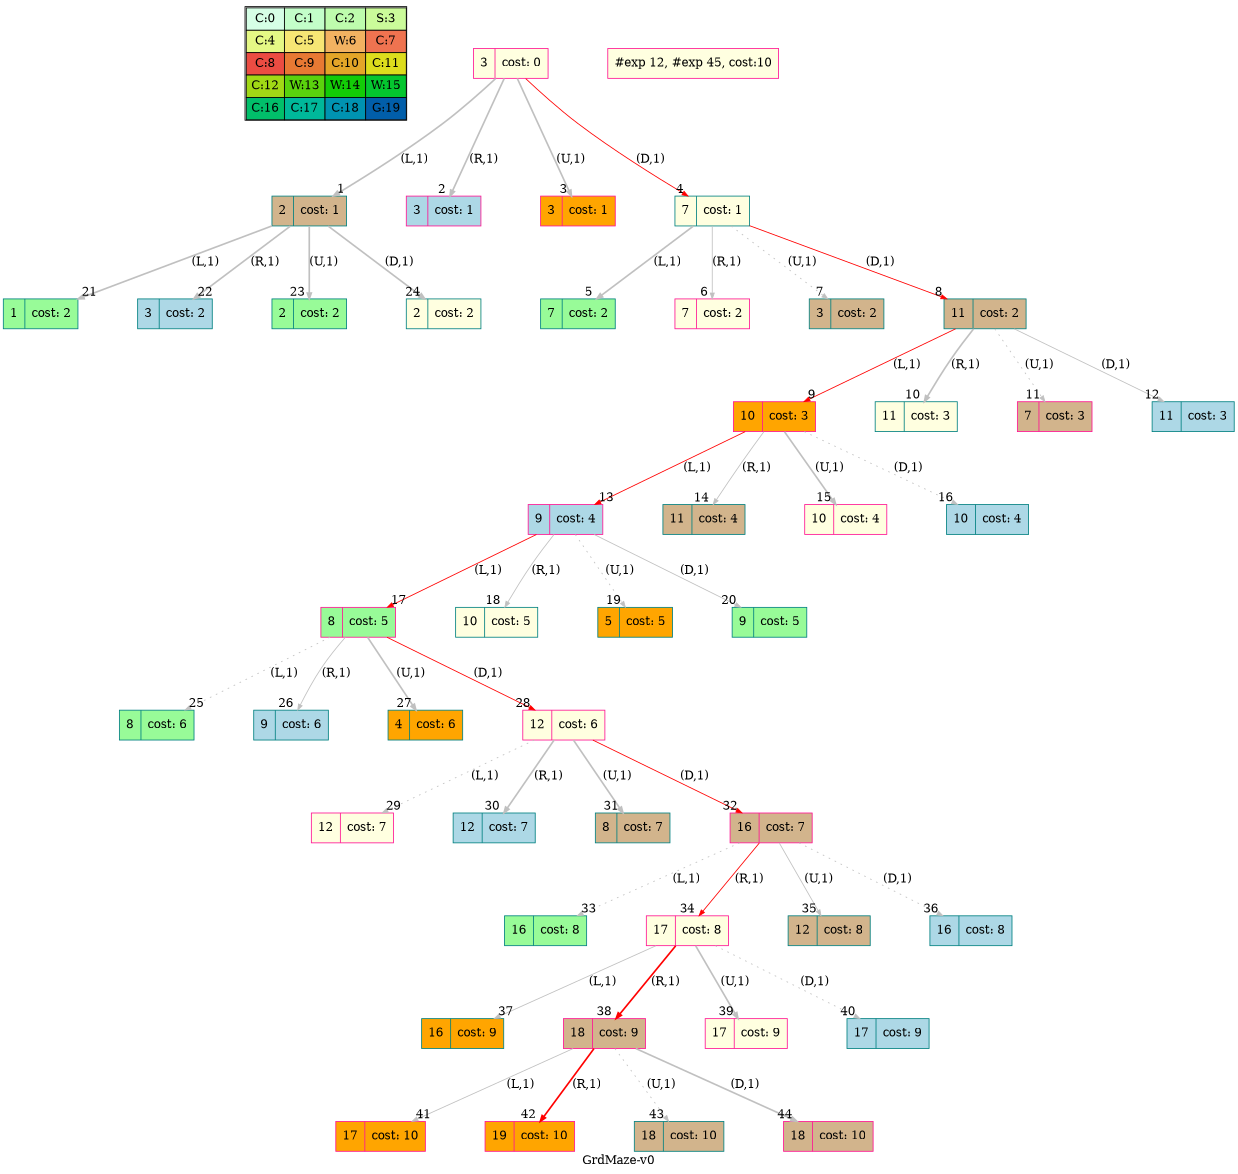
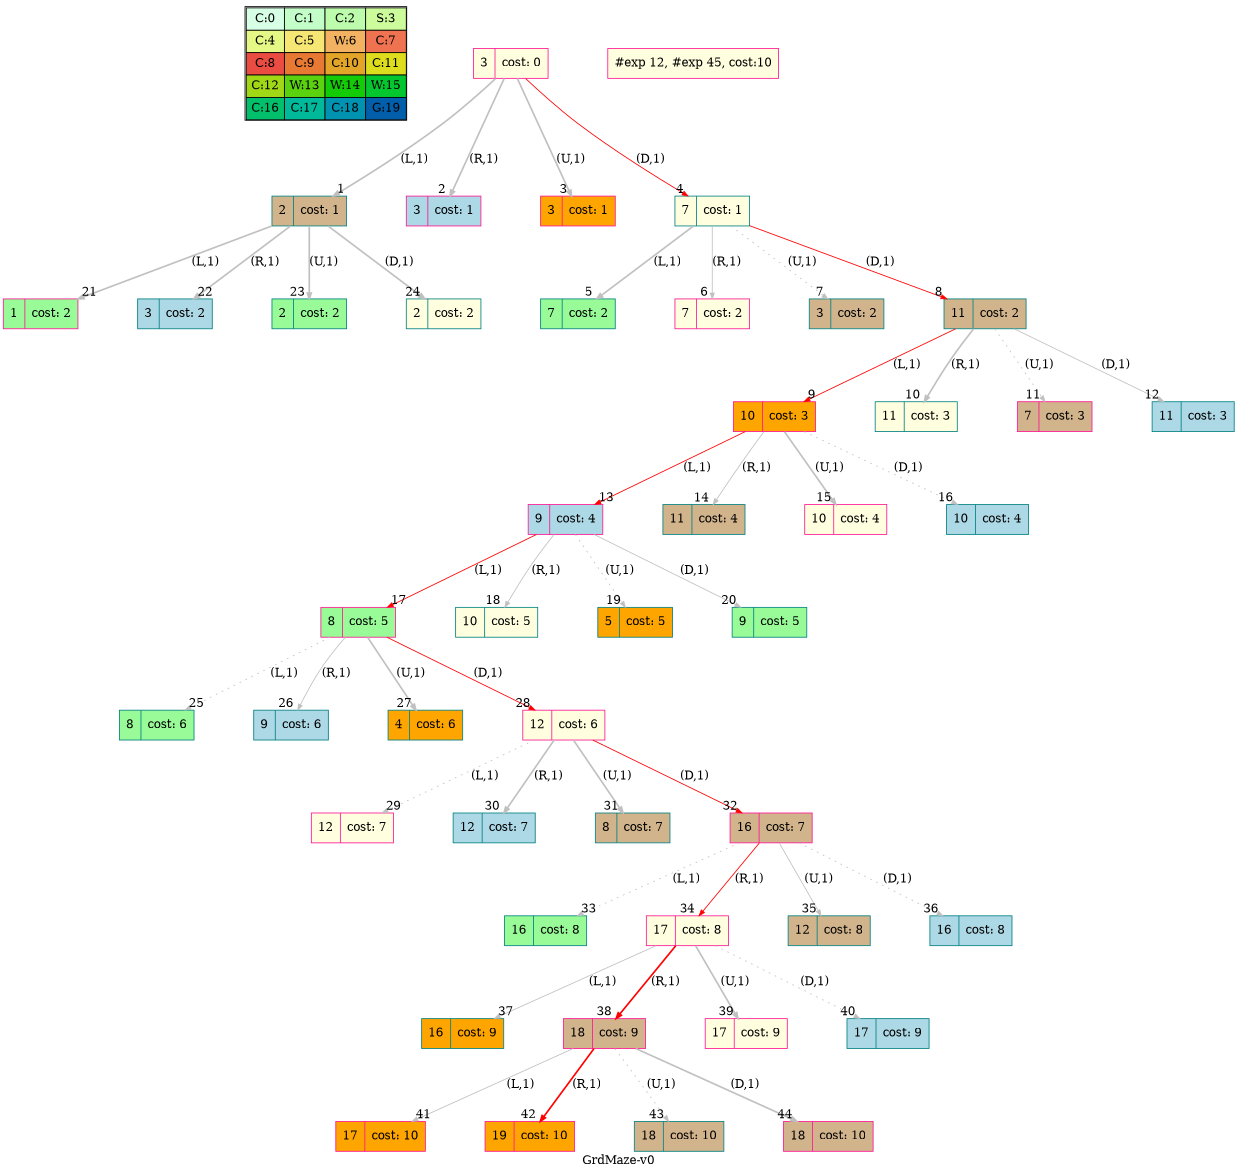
node "1": color teal -> deeppink
